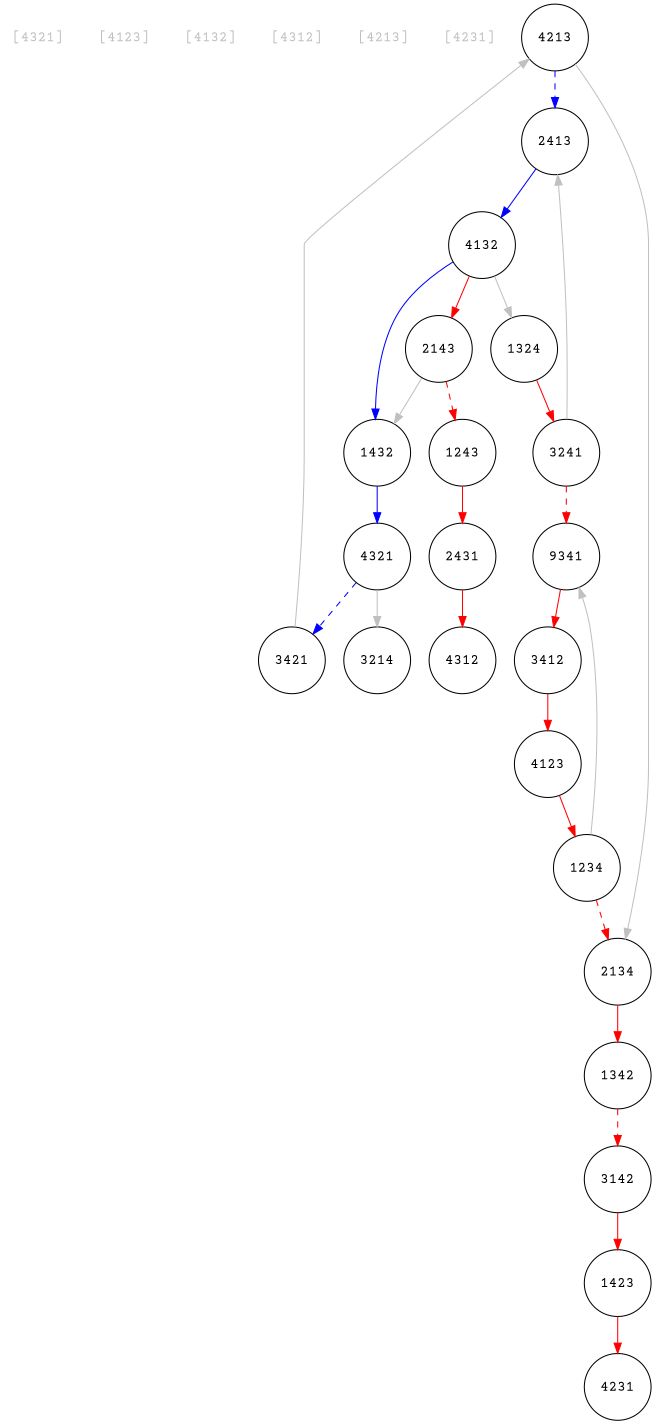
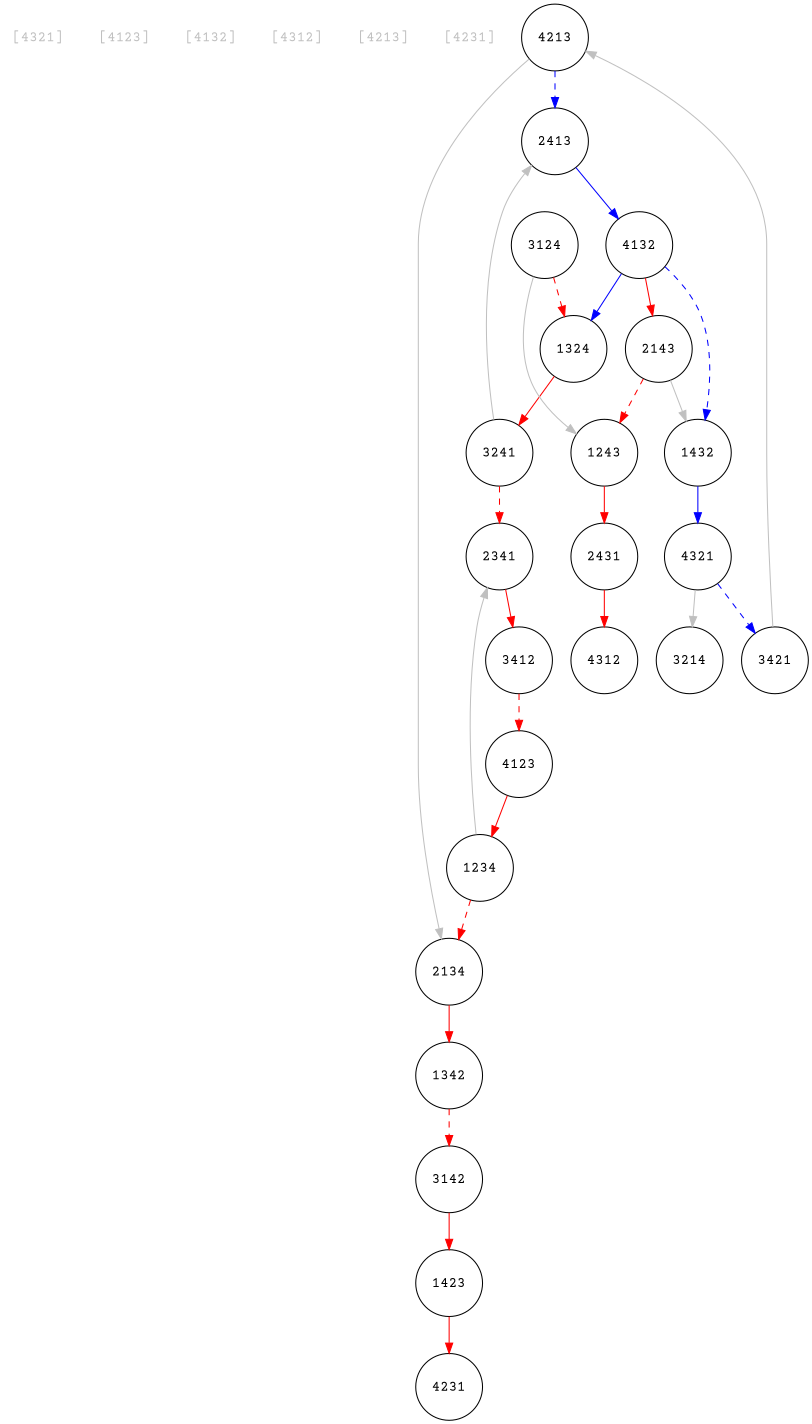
node "3124": added
edge "4132" -> "1324": color gray -> blue
edge "4132" -> "1432": style solid -> dashed
node "9341": label "9341" -> "2341"
edge "3412" -> "4123": style solid -> dashed
